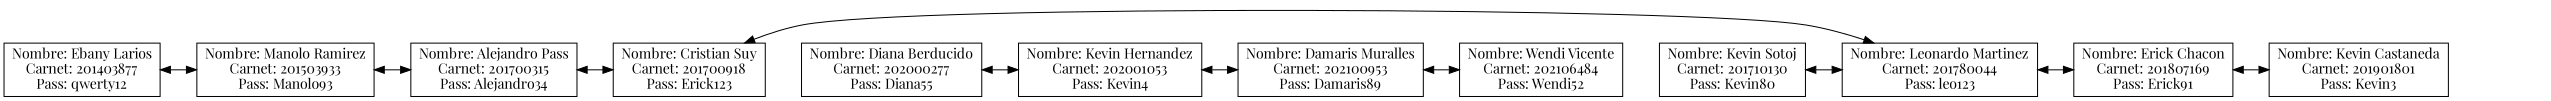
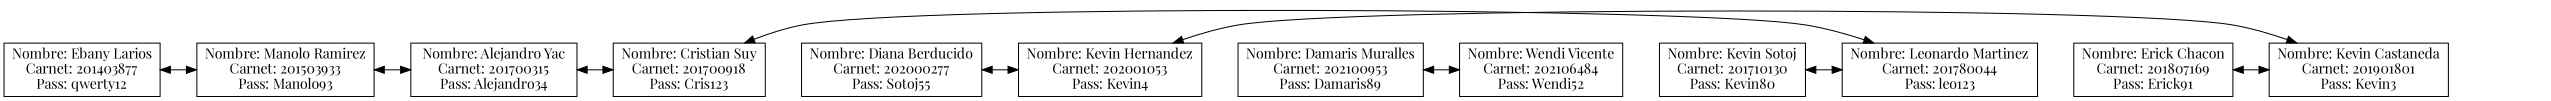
node "Nombre: Alejandro Pass Carnet: 201700315 Pass: Alejandro34": label "Nombre: Alejandro Pass Carnet: 201700315 Pass: Alejandro34" -> "Nombre: Alejandro Yac Carnet: 201700315 Pass: Alejandro34"
node "Nombre: Cristian Suy Carnet: 201700918 Pass: Erick123": label "Nombre: Cristian Suy Carnet: 201700918 Pass: Erick123" -> "Nombre: Cristian Suy Carnet: 201700918 Pass: Cris123"
node "Nombre: Diana Berducido Carnet: 202000277 Pass: Diana55": label "Nombre: Diana Berducido Carnet: 202000277 Pass: Diana55" -> "Nombre: Diana Berducido Carnet: 202000277 Pass: Sotoj55"
edge "Nombre: Kevin Hernandez Carnet: 202001053 Pass: Kevin4" -- "Nombre: Damaris Muralles Carnet: 202100953 Pass: Damaris89": now "Nombre: Kevin Hernandez Carnet: 202001053 Pass: Kevin4" -- "Nombre: Kevin Castaneda Carnet: 201901801 Pass: Kevin3"
edge "Nombre: Leonardo Martinez Carnet: 201780044 Pass: leo123" -- "Nombre: Erick Chacon Carnet: 201807169 Pass: Erick91": removed
